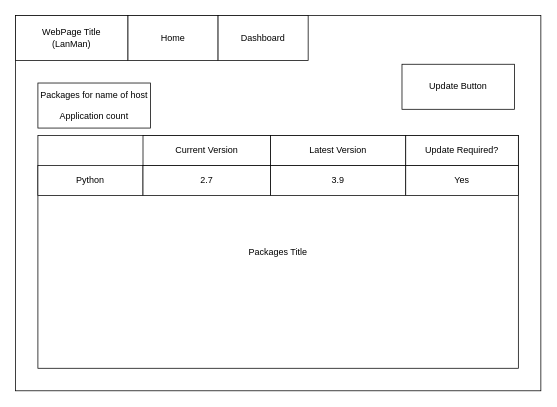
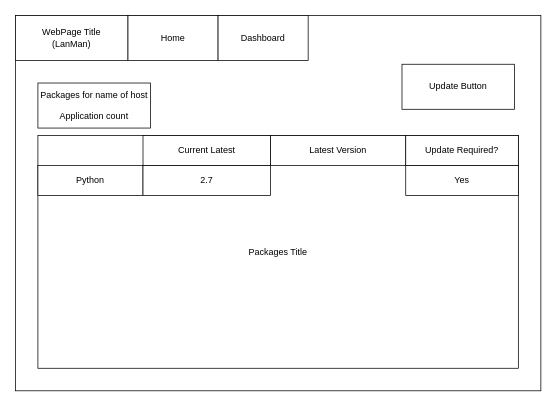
node "Current Version": label "Current Version" -> "Current Latest"
node "3.9": removed
